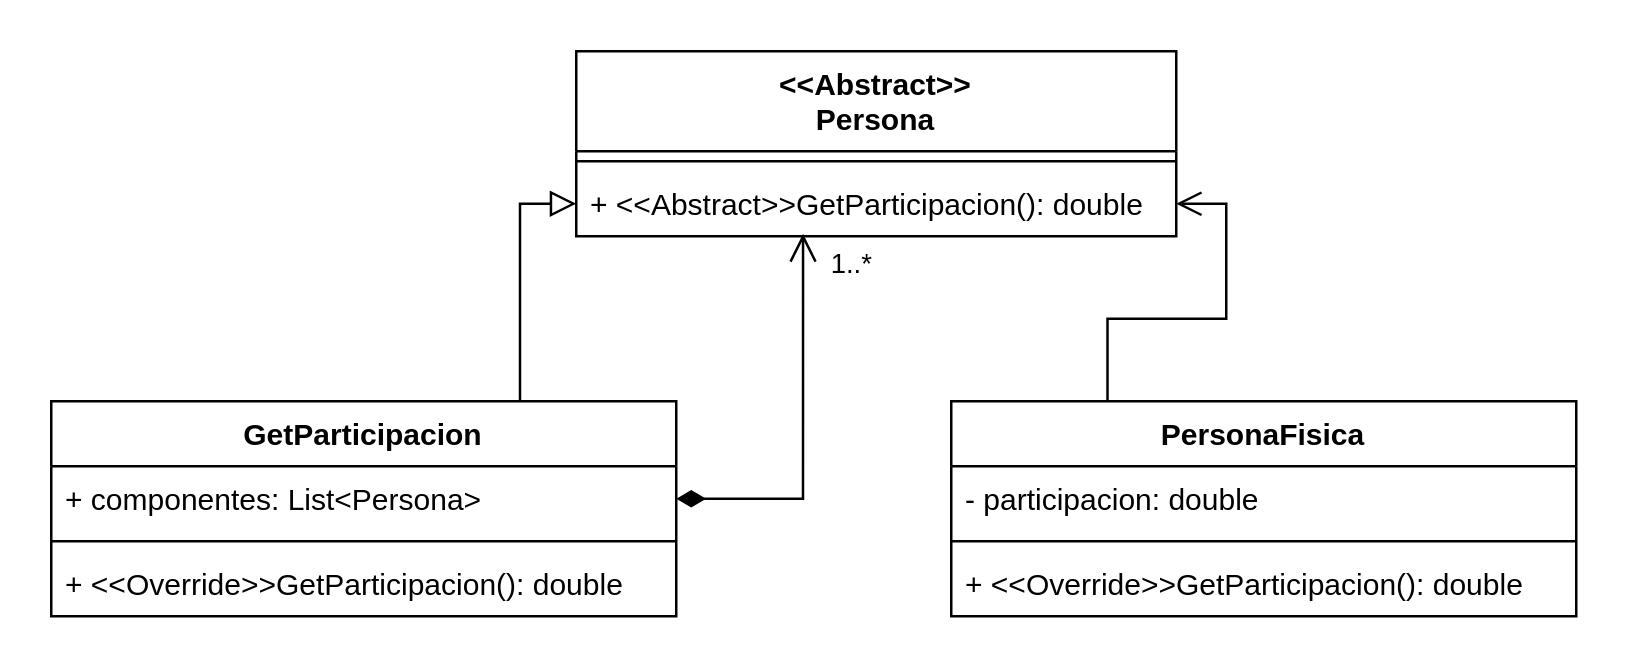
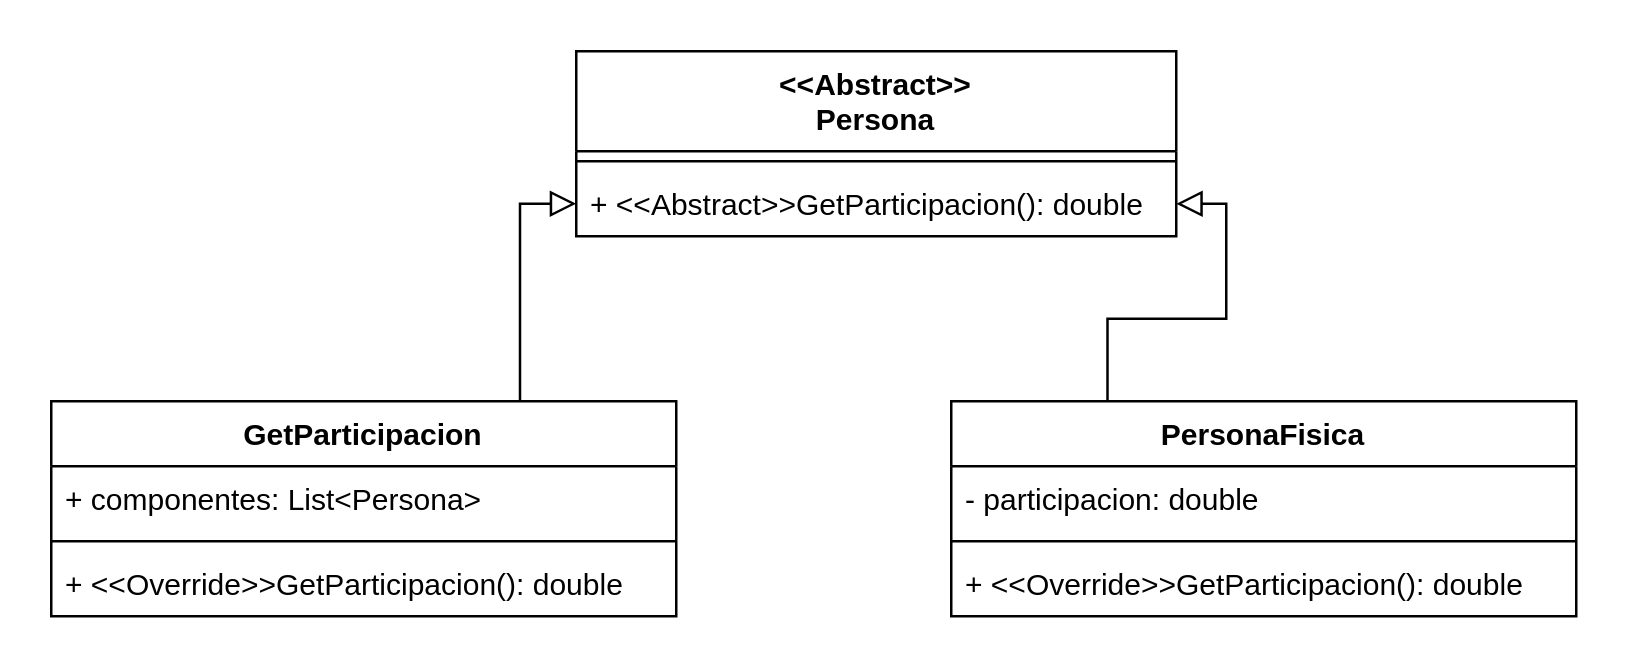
edge "PersonaFisica" -> "+ <<Abstract>>GetParticipacion(): double": arrowhead open -> block
edge "+ <<Abstract>>GetParticipacion(): double" -- "+ componentes: List<Persona>": removed, label "1..*"
